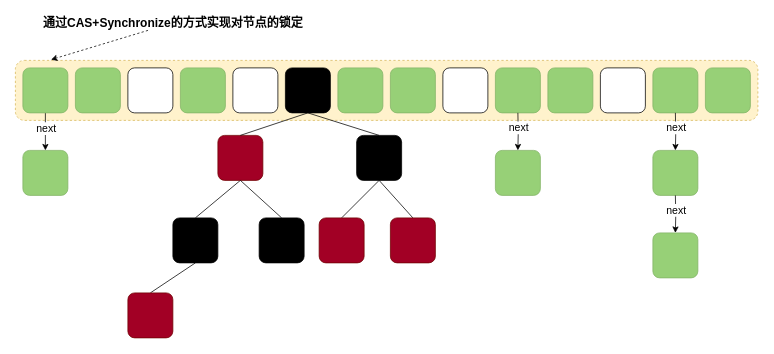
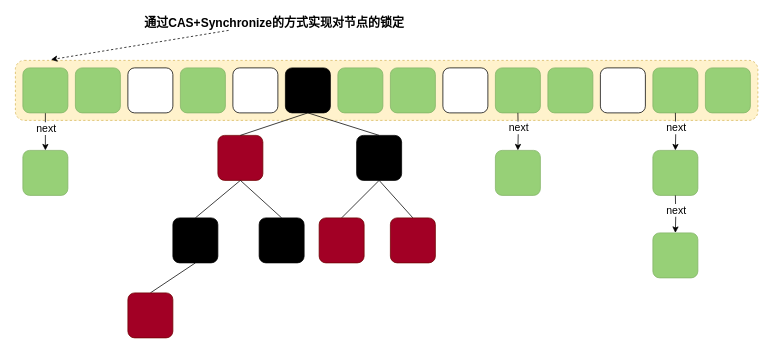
node "通过CAS+Synchronize的方式实现对节点的锁定": moved (173, 23) -> (274, 23)
